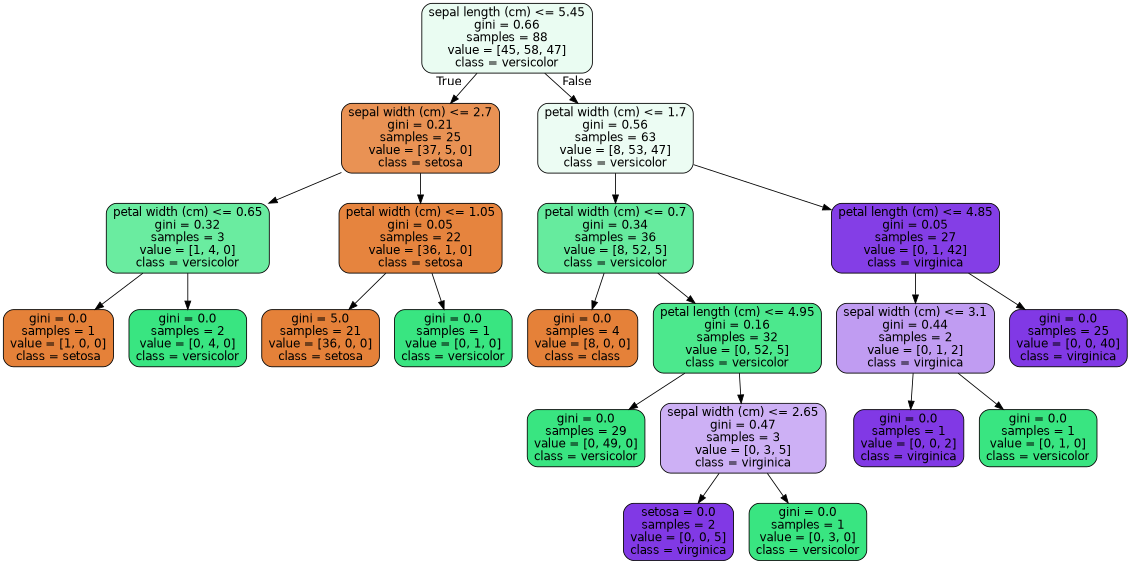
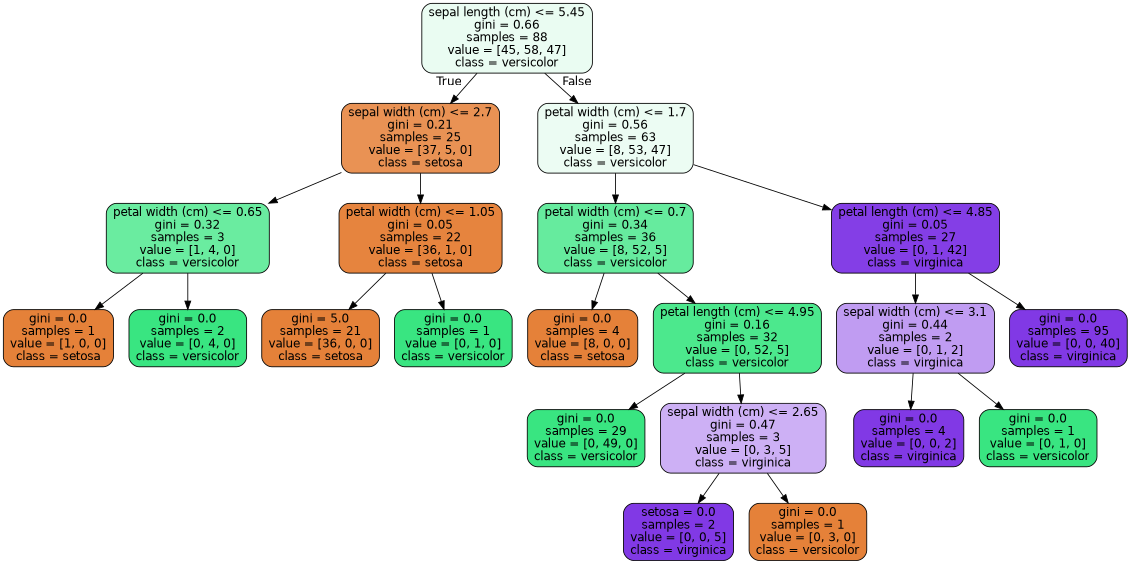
node "gini = 0.0 samples = 4 value = [8, 0, 0] class = class": label "gini = 0.0 samples = 4 value = [8, 0, 0] class = class" -> "gini = 0.0 samples = 4 value = [8, 0, 0] class = setosa"
node "gini = 0.0 samples = 25 value = [0, 0, 40] class = virginica": label "gini = 0.0 samples = 25 value = [0, 0, 40] class = virginica" -> "gini = 0.0 samples = 95 value = [0, 0, 40] class = virginica"
node "gini = 0.0 samples = 1 value = [0, 0, 2] class = virginica": label "gini = 0.0 samples = 1 value = [0, 0, 2] class = virginica" -> "gini = 0.0 samples = 4 value = [0, 0, 2] class = virginica"
node "gini = 0.0 samples = 1 value = [0, 3, 0] class = versicolor": fillcolor #39e581 -> #e58139
